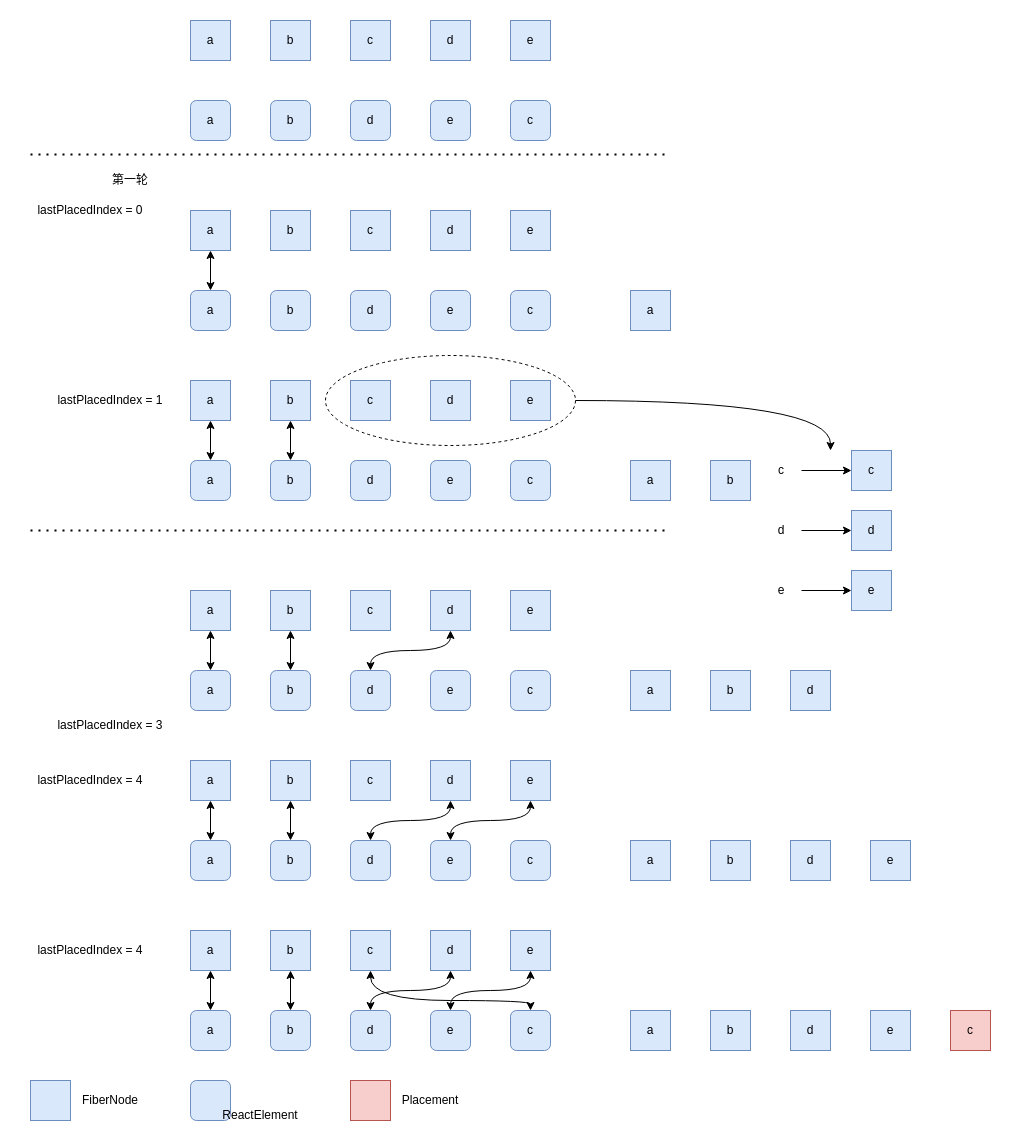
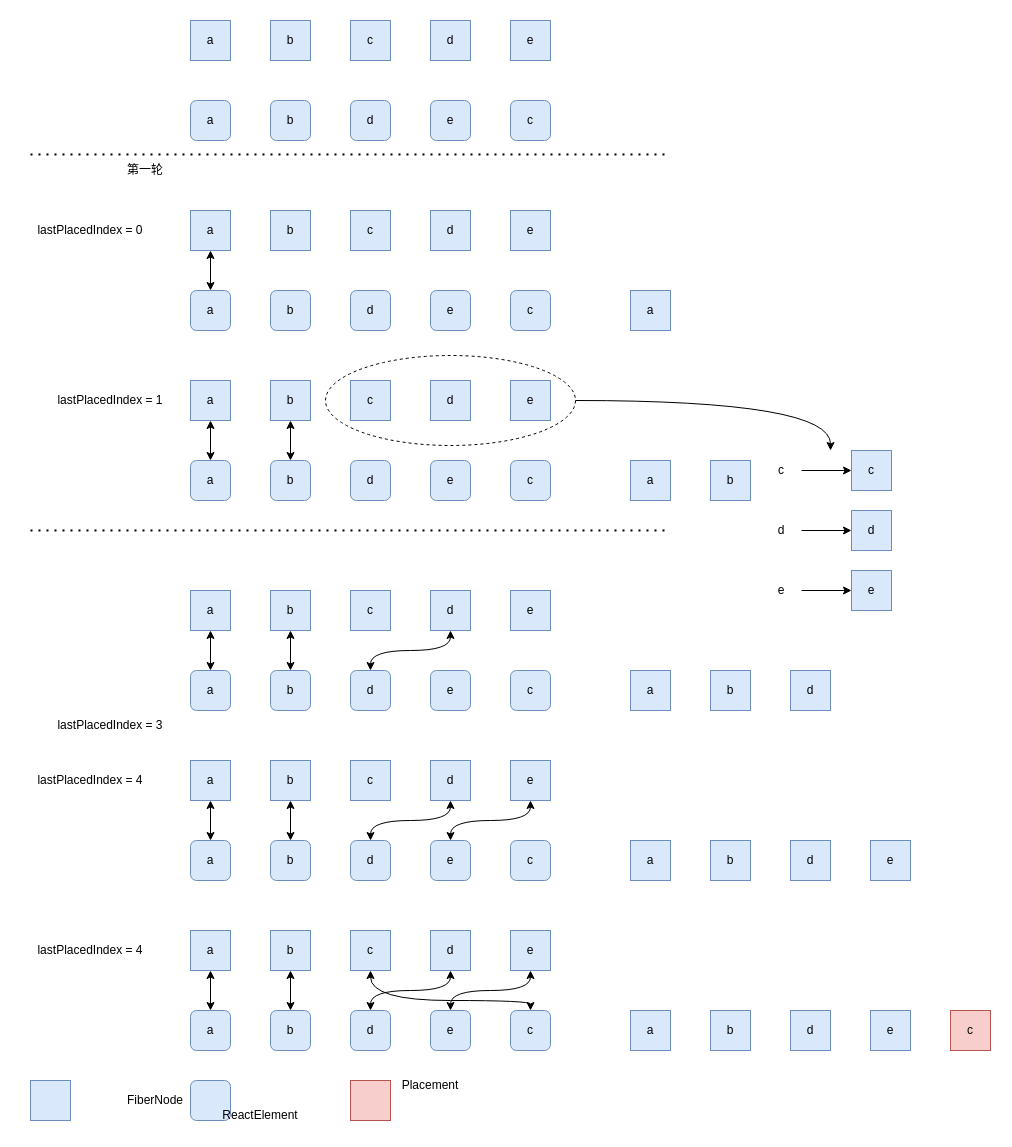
node "第一轮": moved (131, 181) -> (146, 171)
node "lastPlacedIndex = 0": moved (91, 211) -> (91, 231)
node "FiberNode": moved (111, 1101) -> (156, 1101)
node "Placement": moved (431, 1101) -> (431, 1086)
